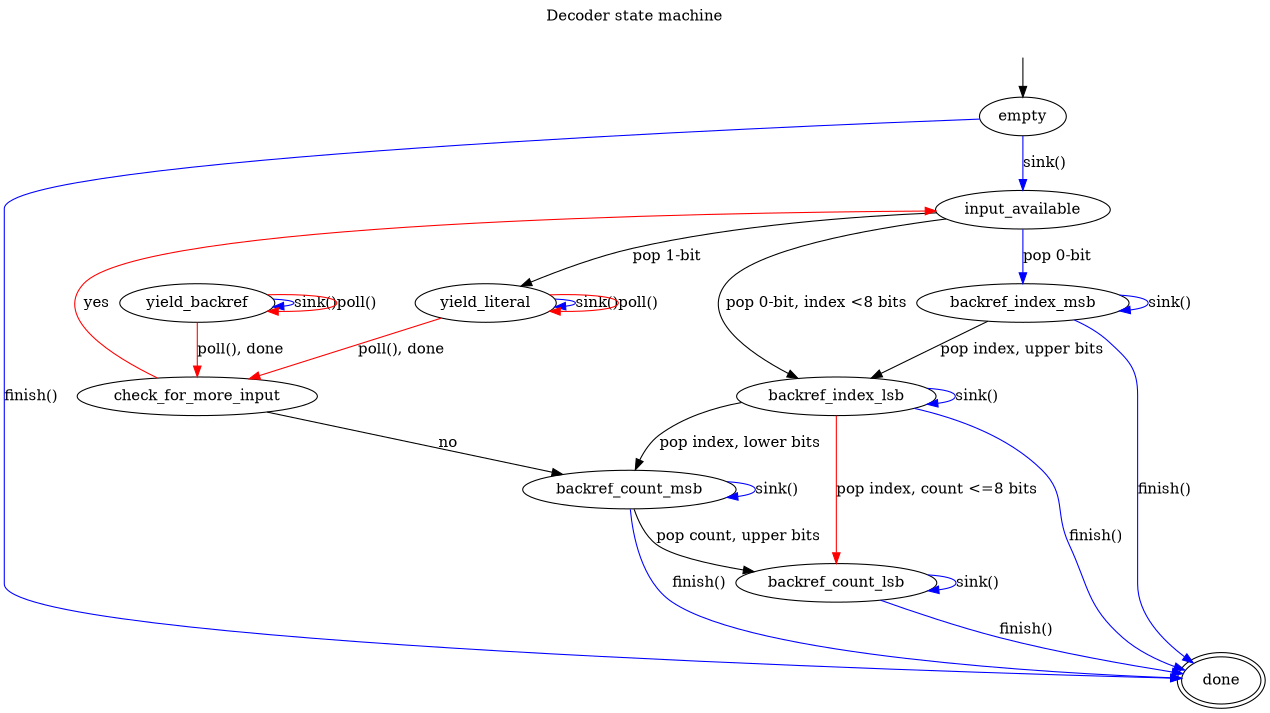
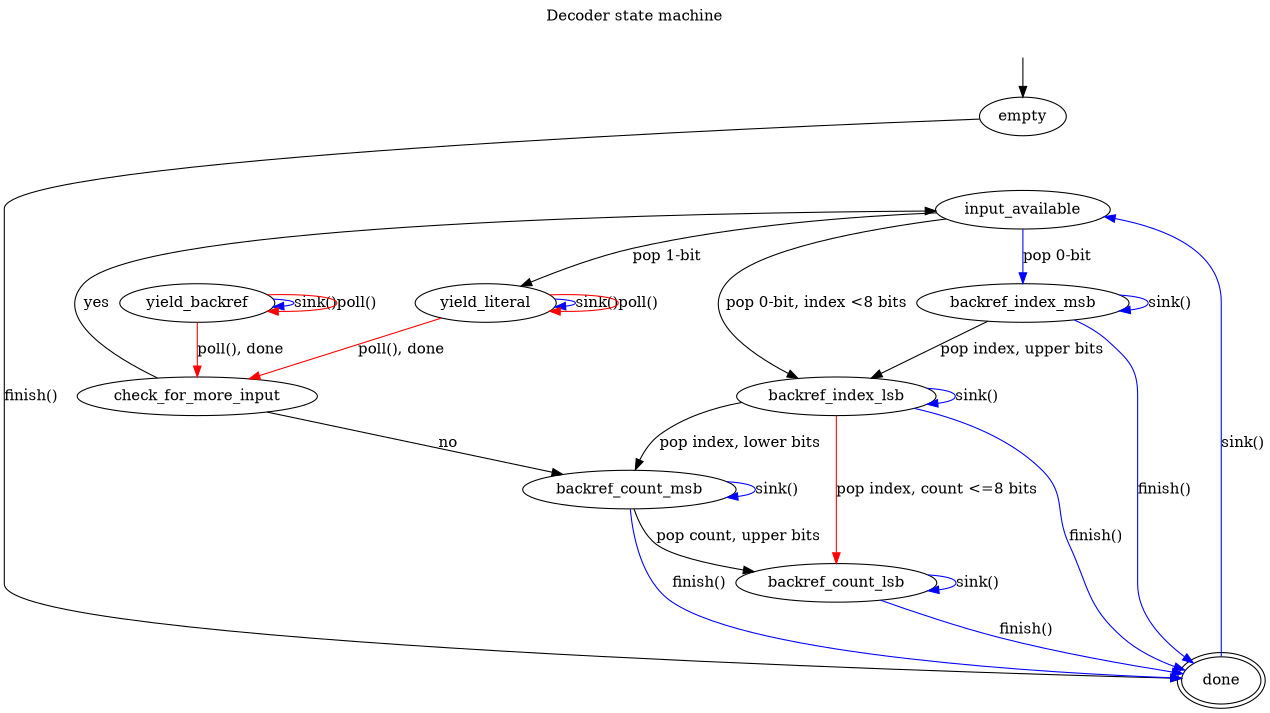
edge "empty" -> "input_available": now "done" -> "input_available"
edge "check_for_more_input" -> "input_available": color red -> black
edge "empty" -> "done": color blue -> black
